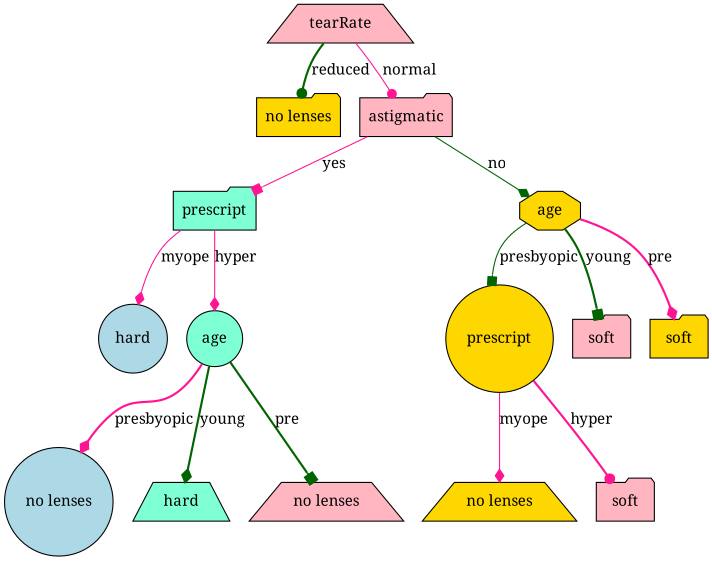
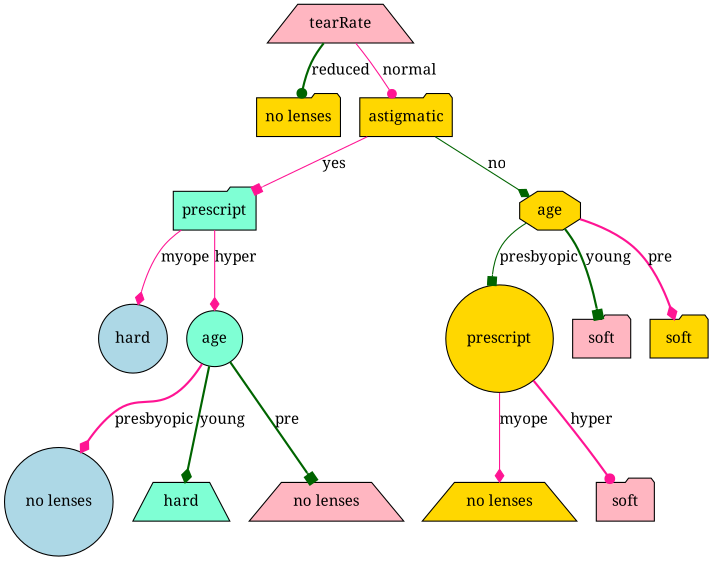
node "astigmatic": fillcolor lightpink -> gold
